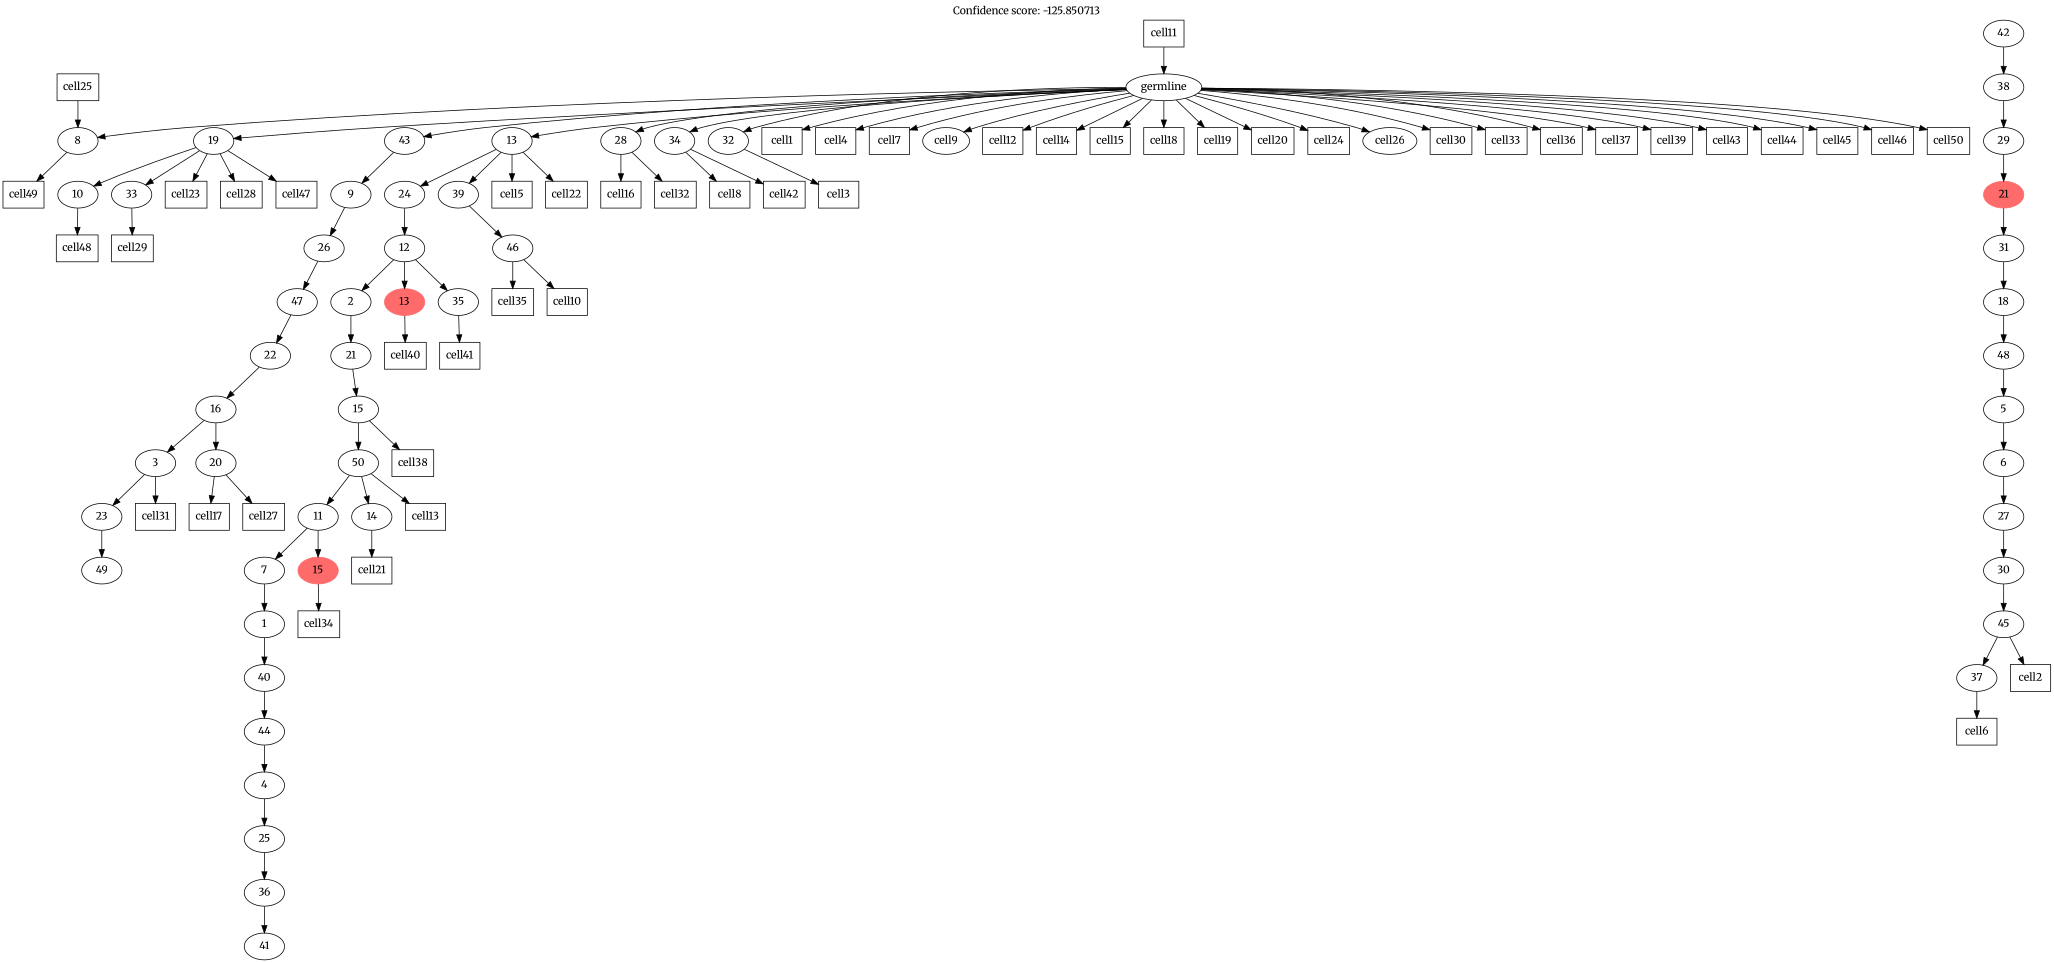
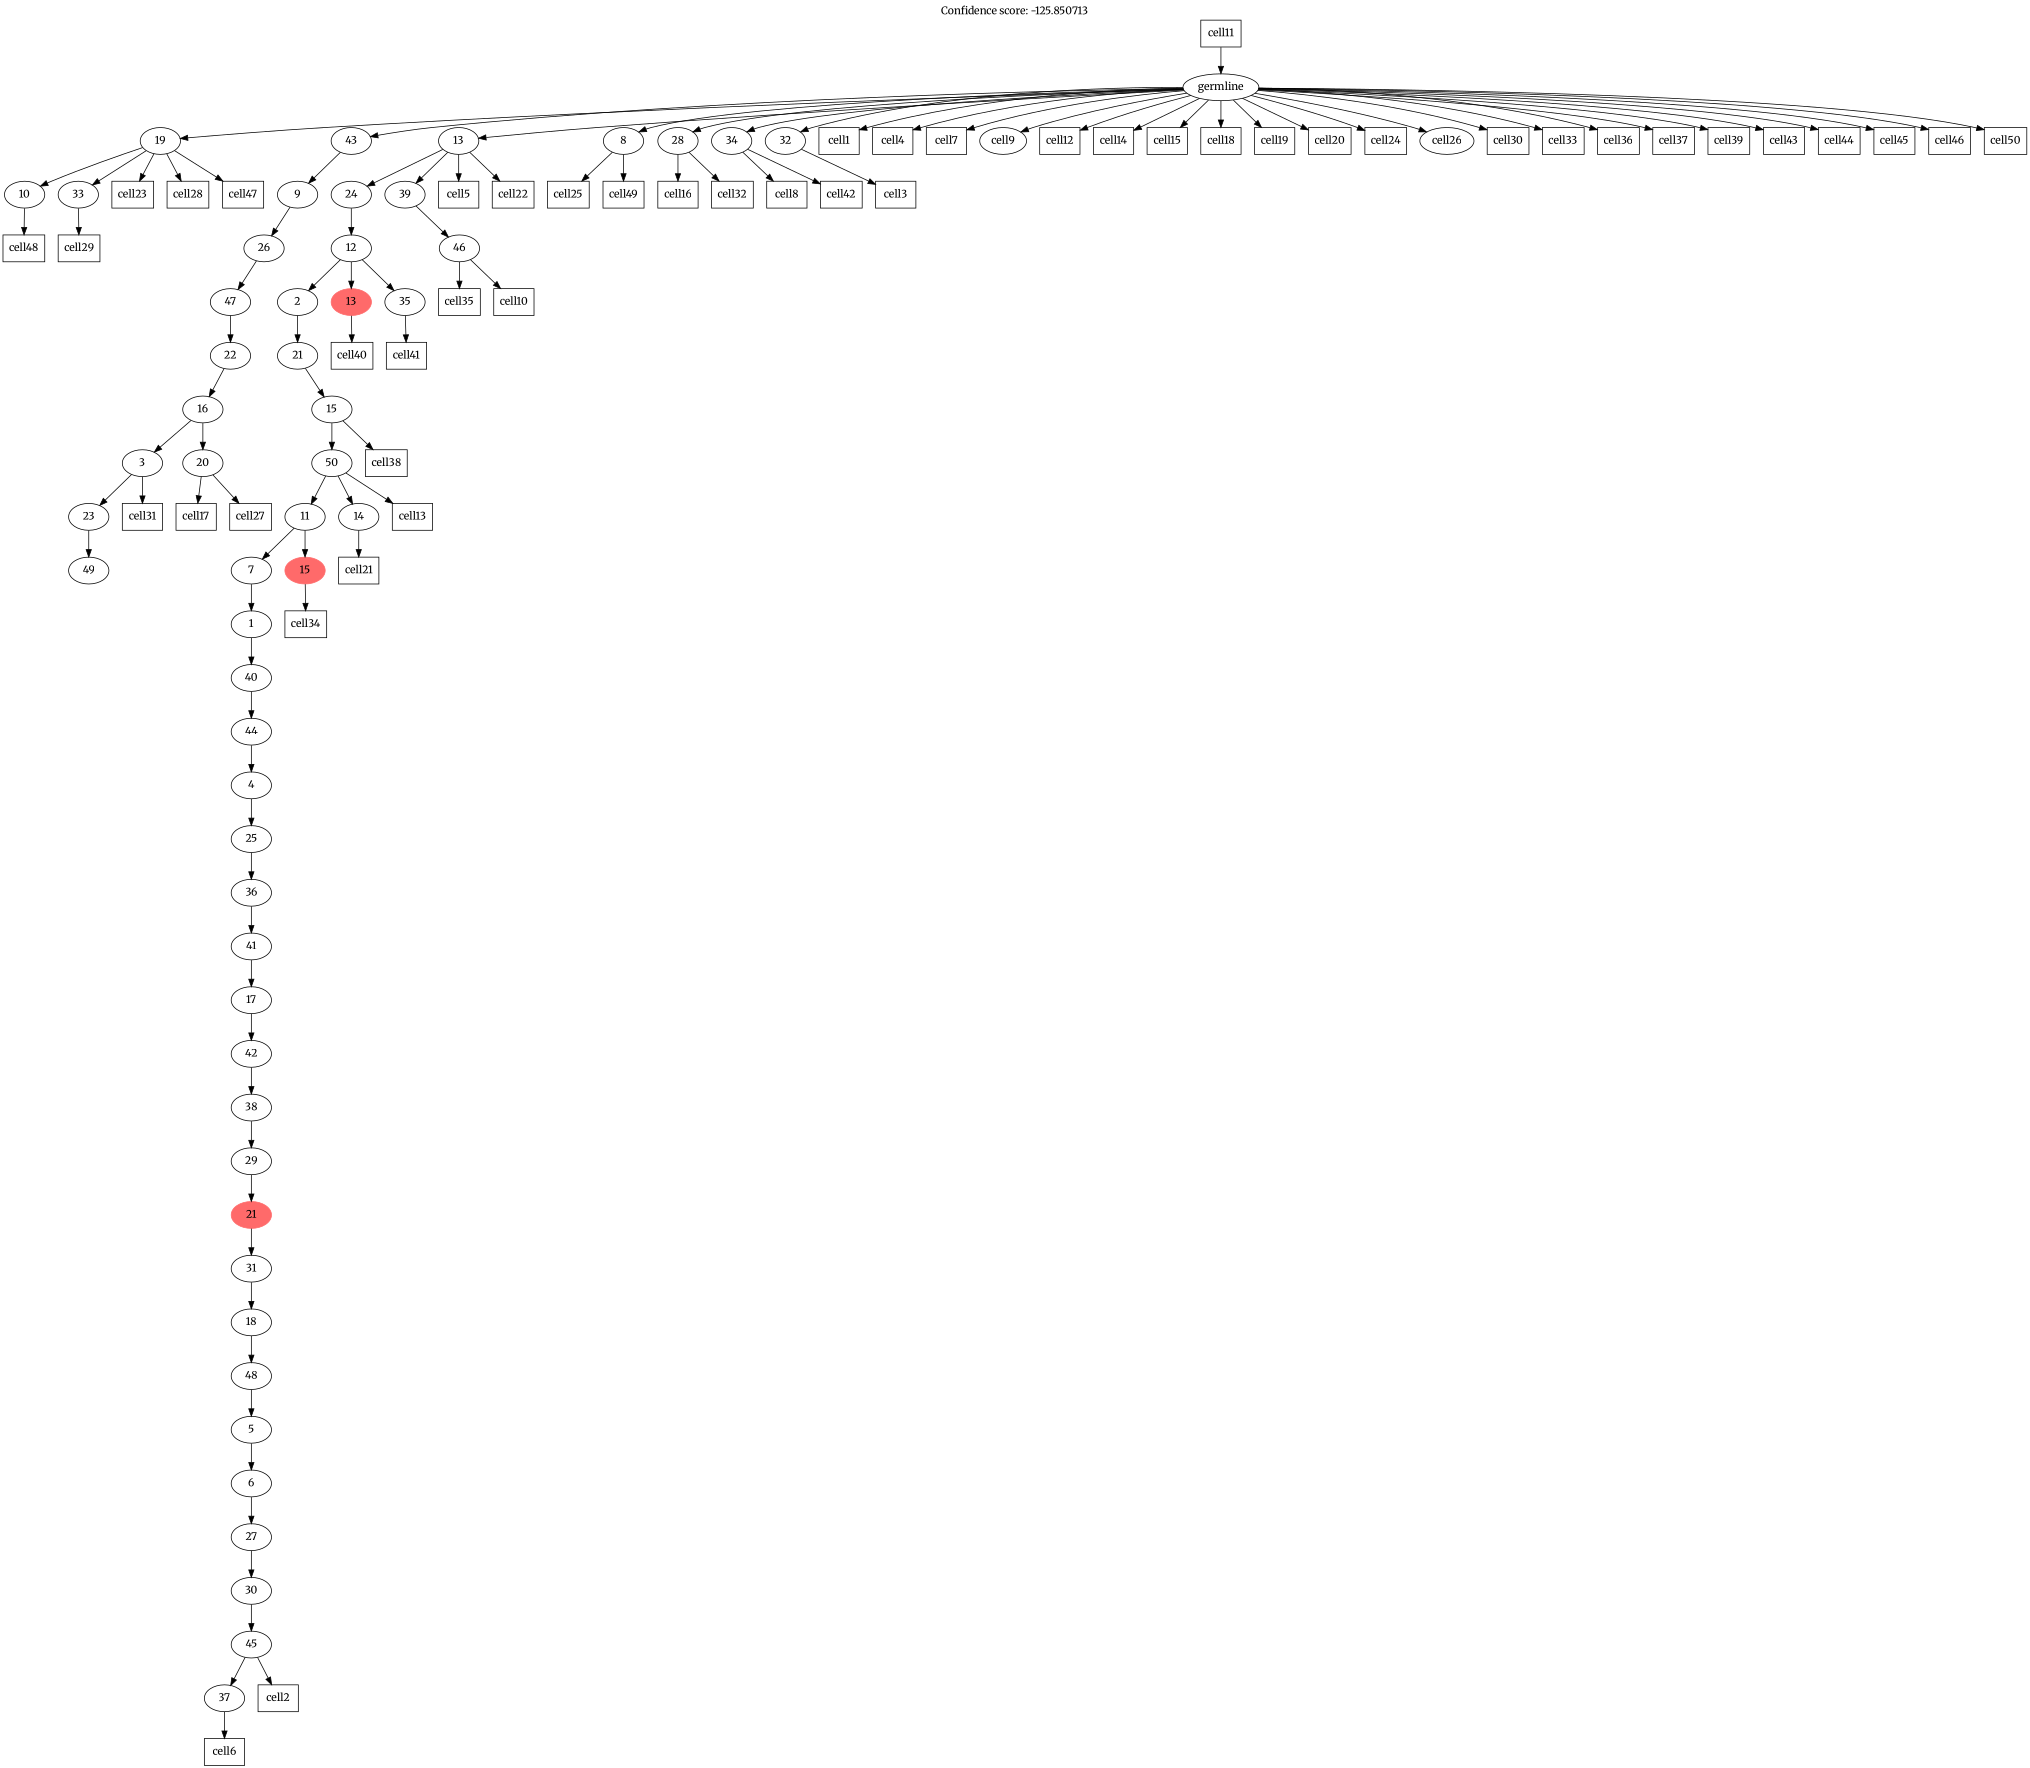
edge "cell25" -> "8": reversed
node "17": added
